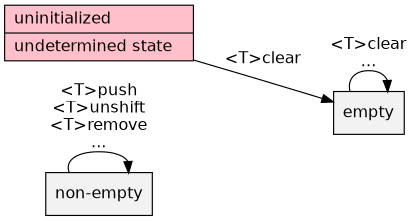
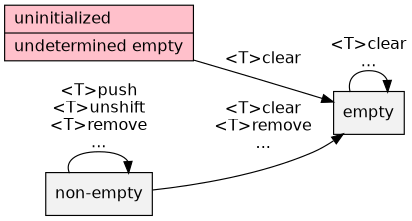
node "uninitialized": text "undetermined state" -> "undetermined empty"
edge "non-empty" -> "empty": added, label "<T>clear <T>remove ..."
